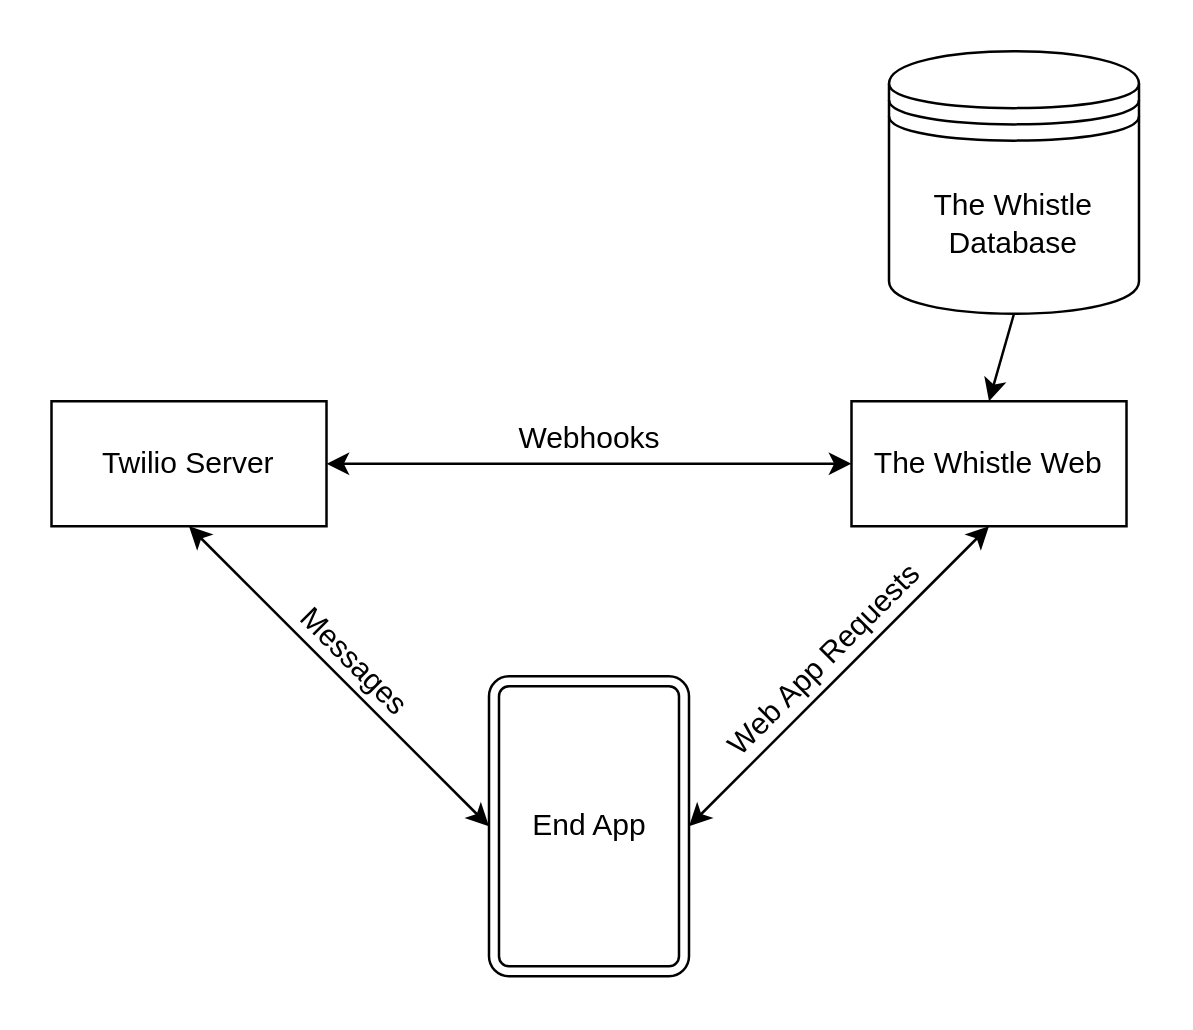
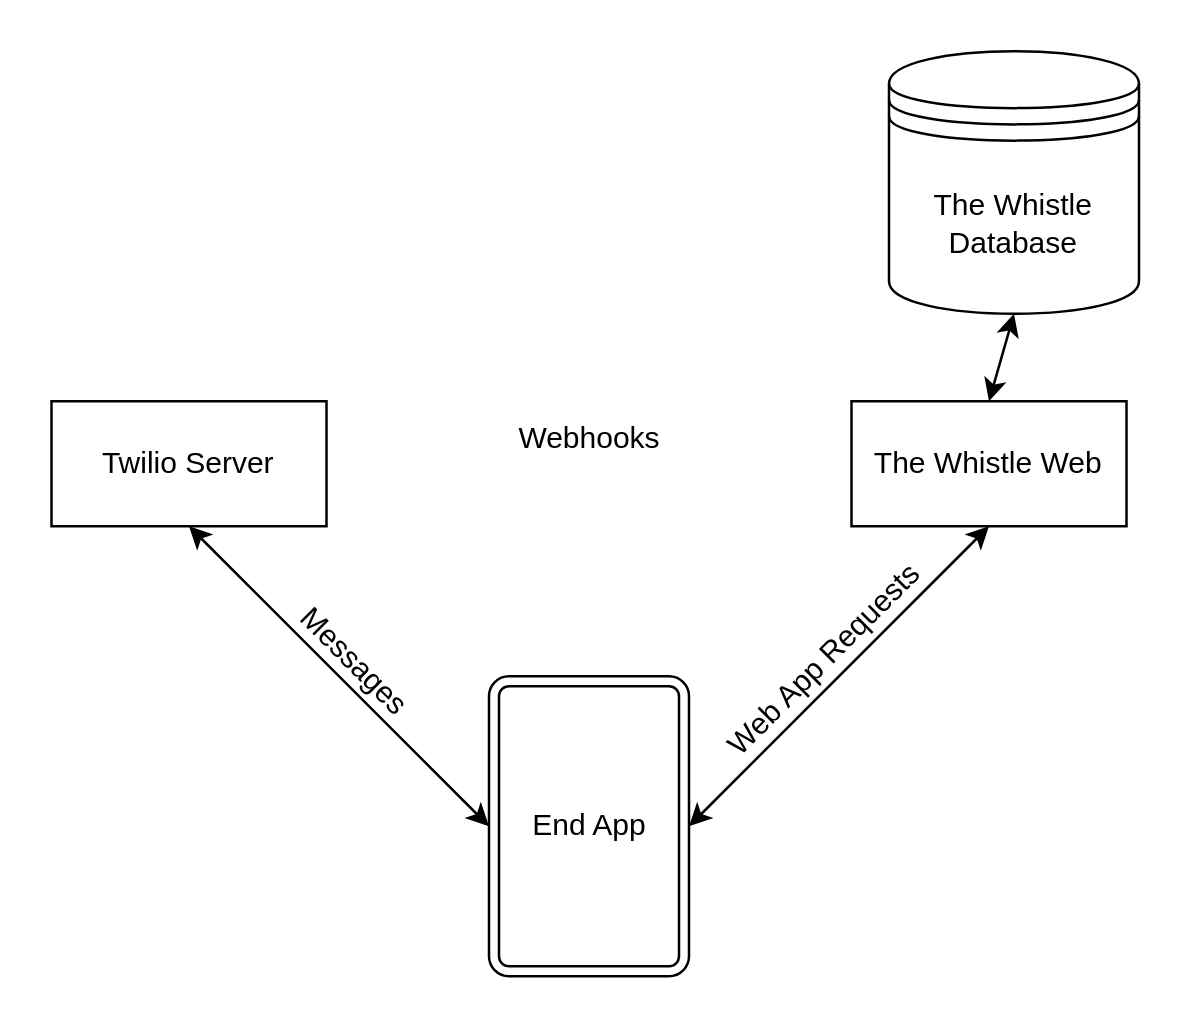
edge "The Whistle Database" -> "The Whistle Web": arrowhead none -> classic
edge "Twilio Server" -- "The Whistle Web": removed
